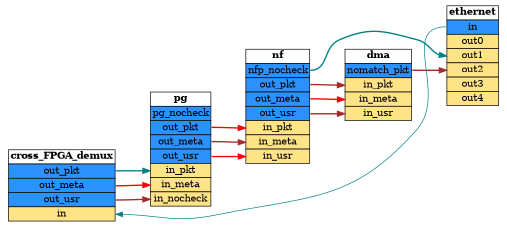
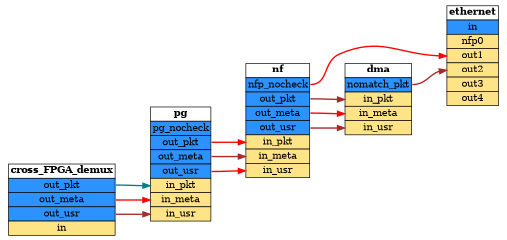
edge "nf" -> "ethernet": color teal -> red
node "ethernet": text "out0" -> "nfp0"
edge "ethernet" -> "cross_FPGA_demux": removed
node "pg": text "in_nocheck" -> "in_usr"
